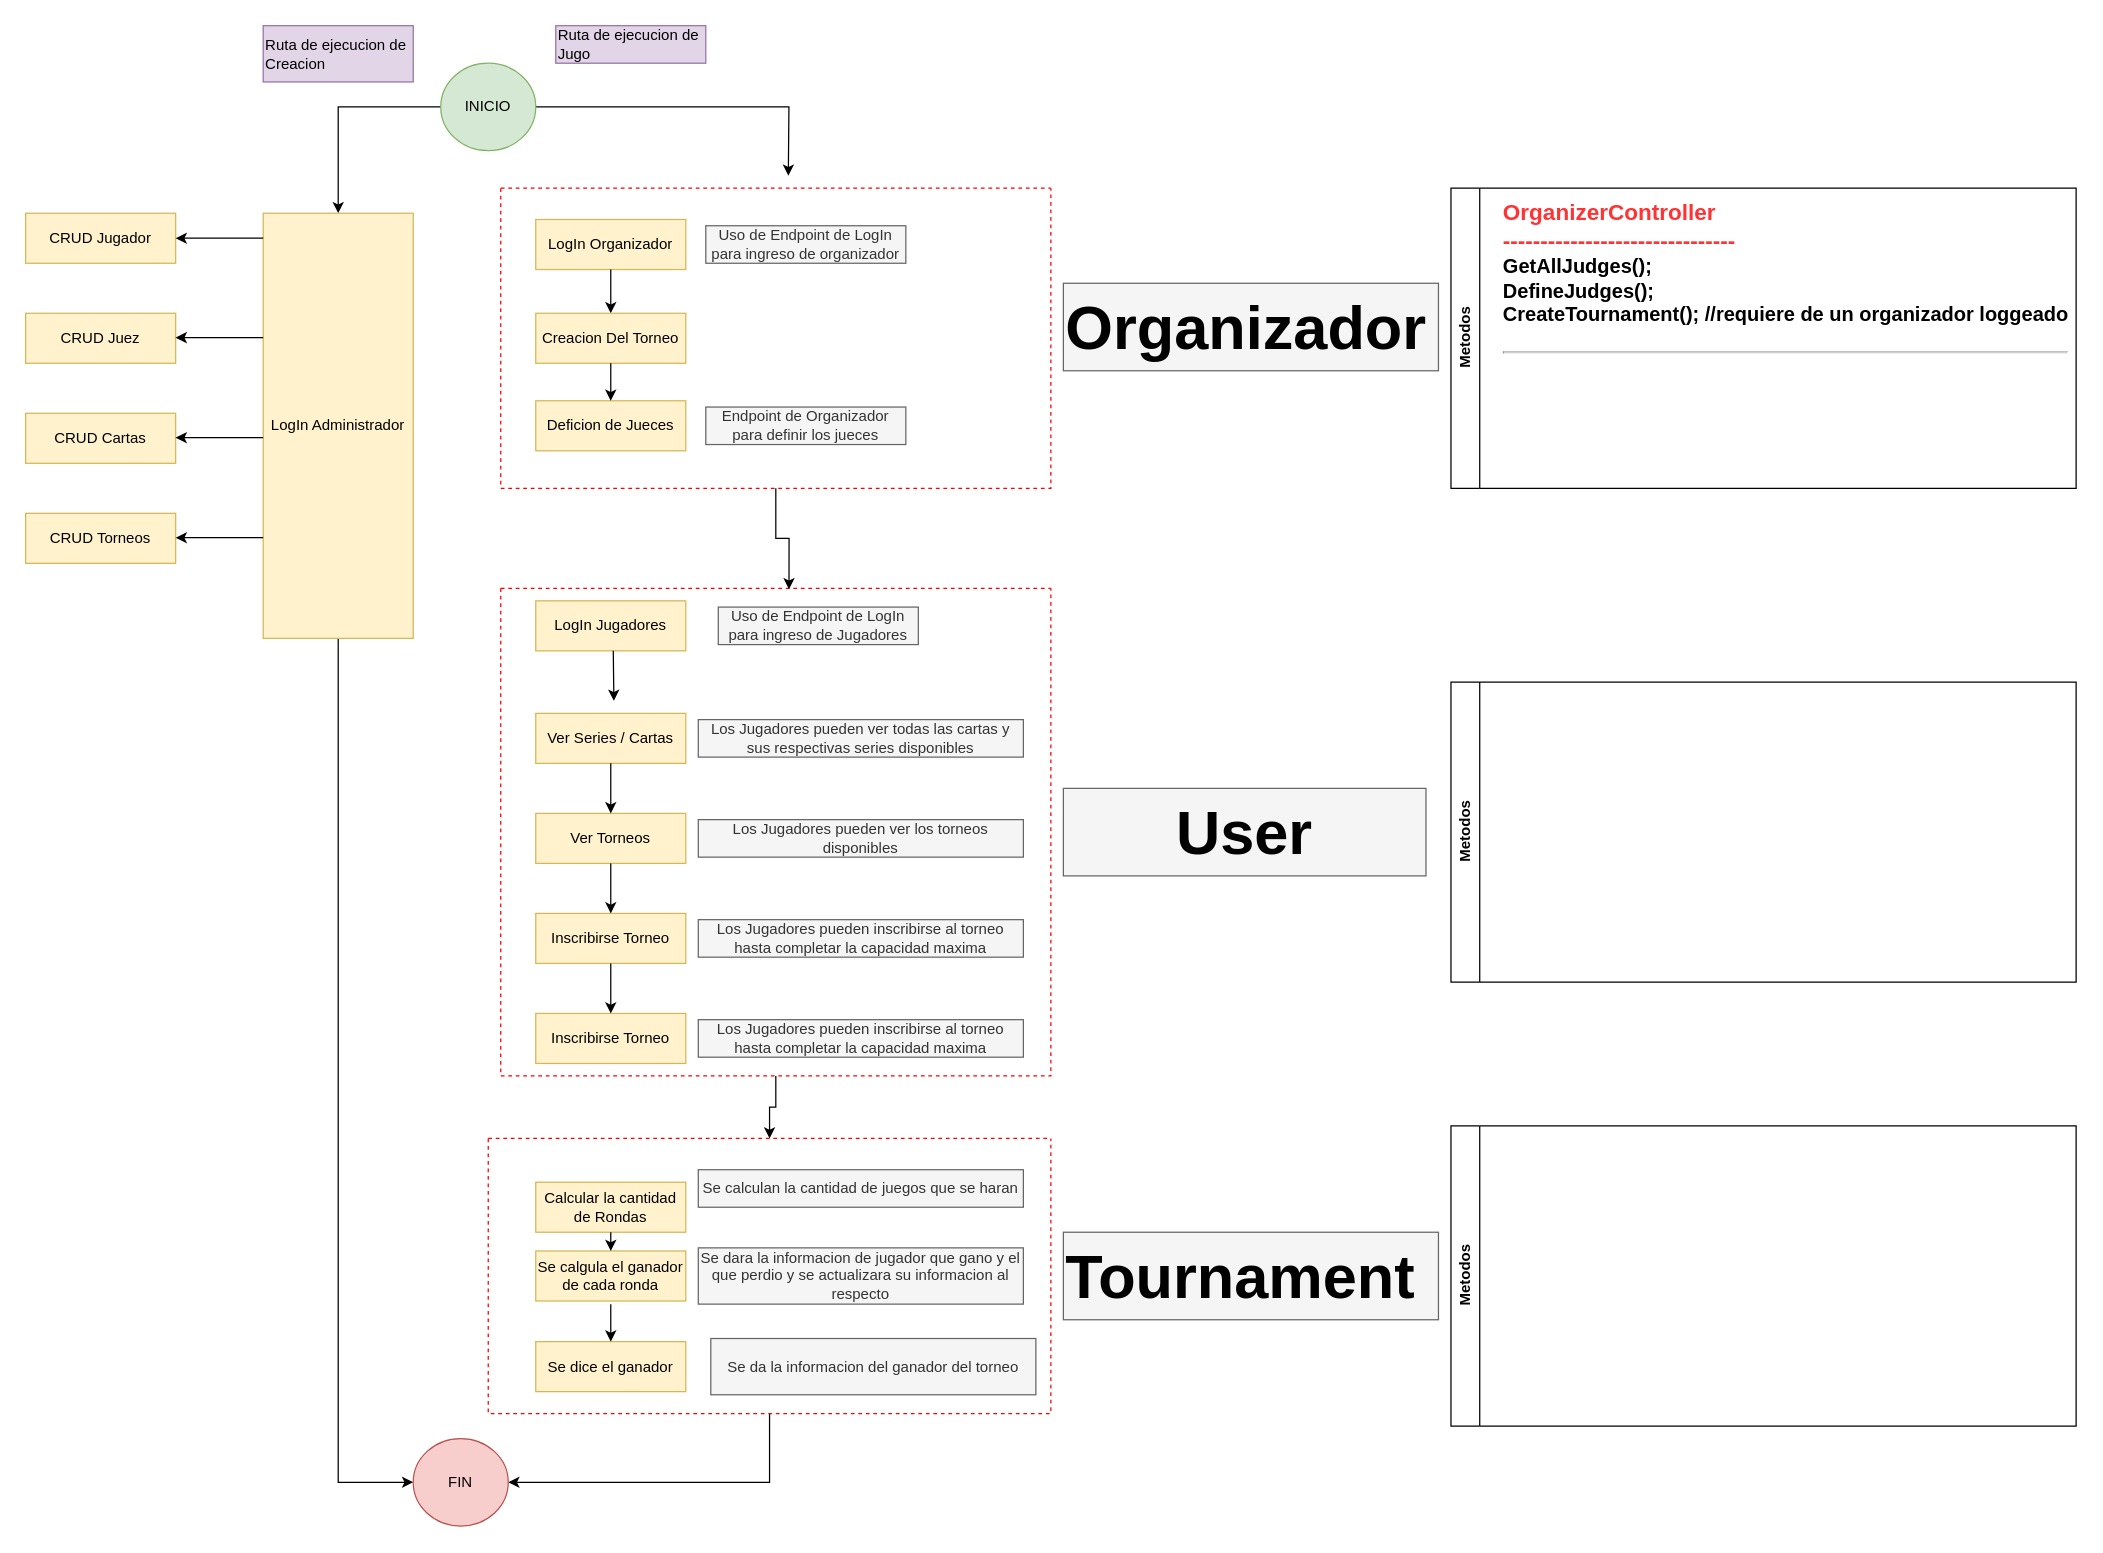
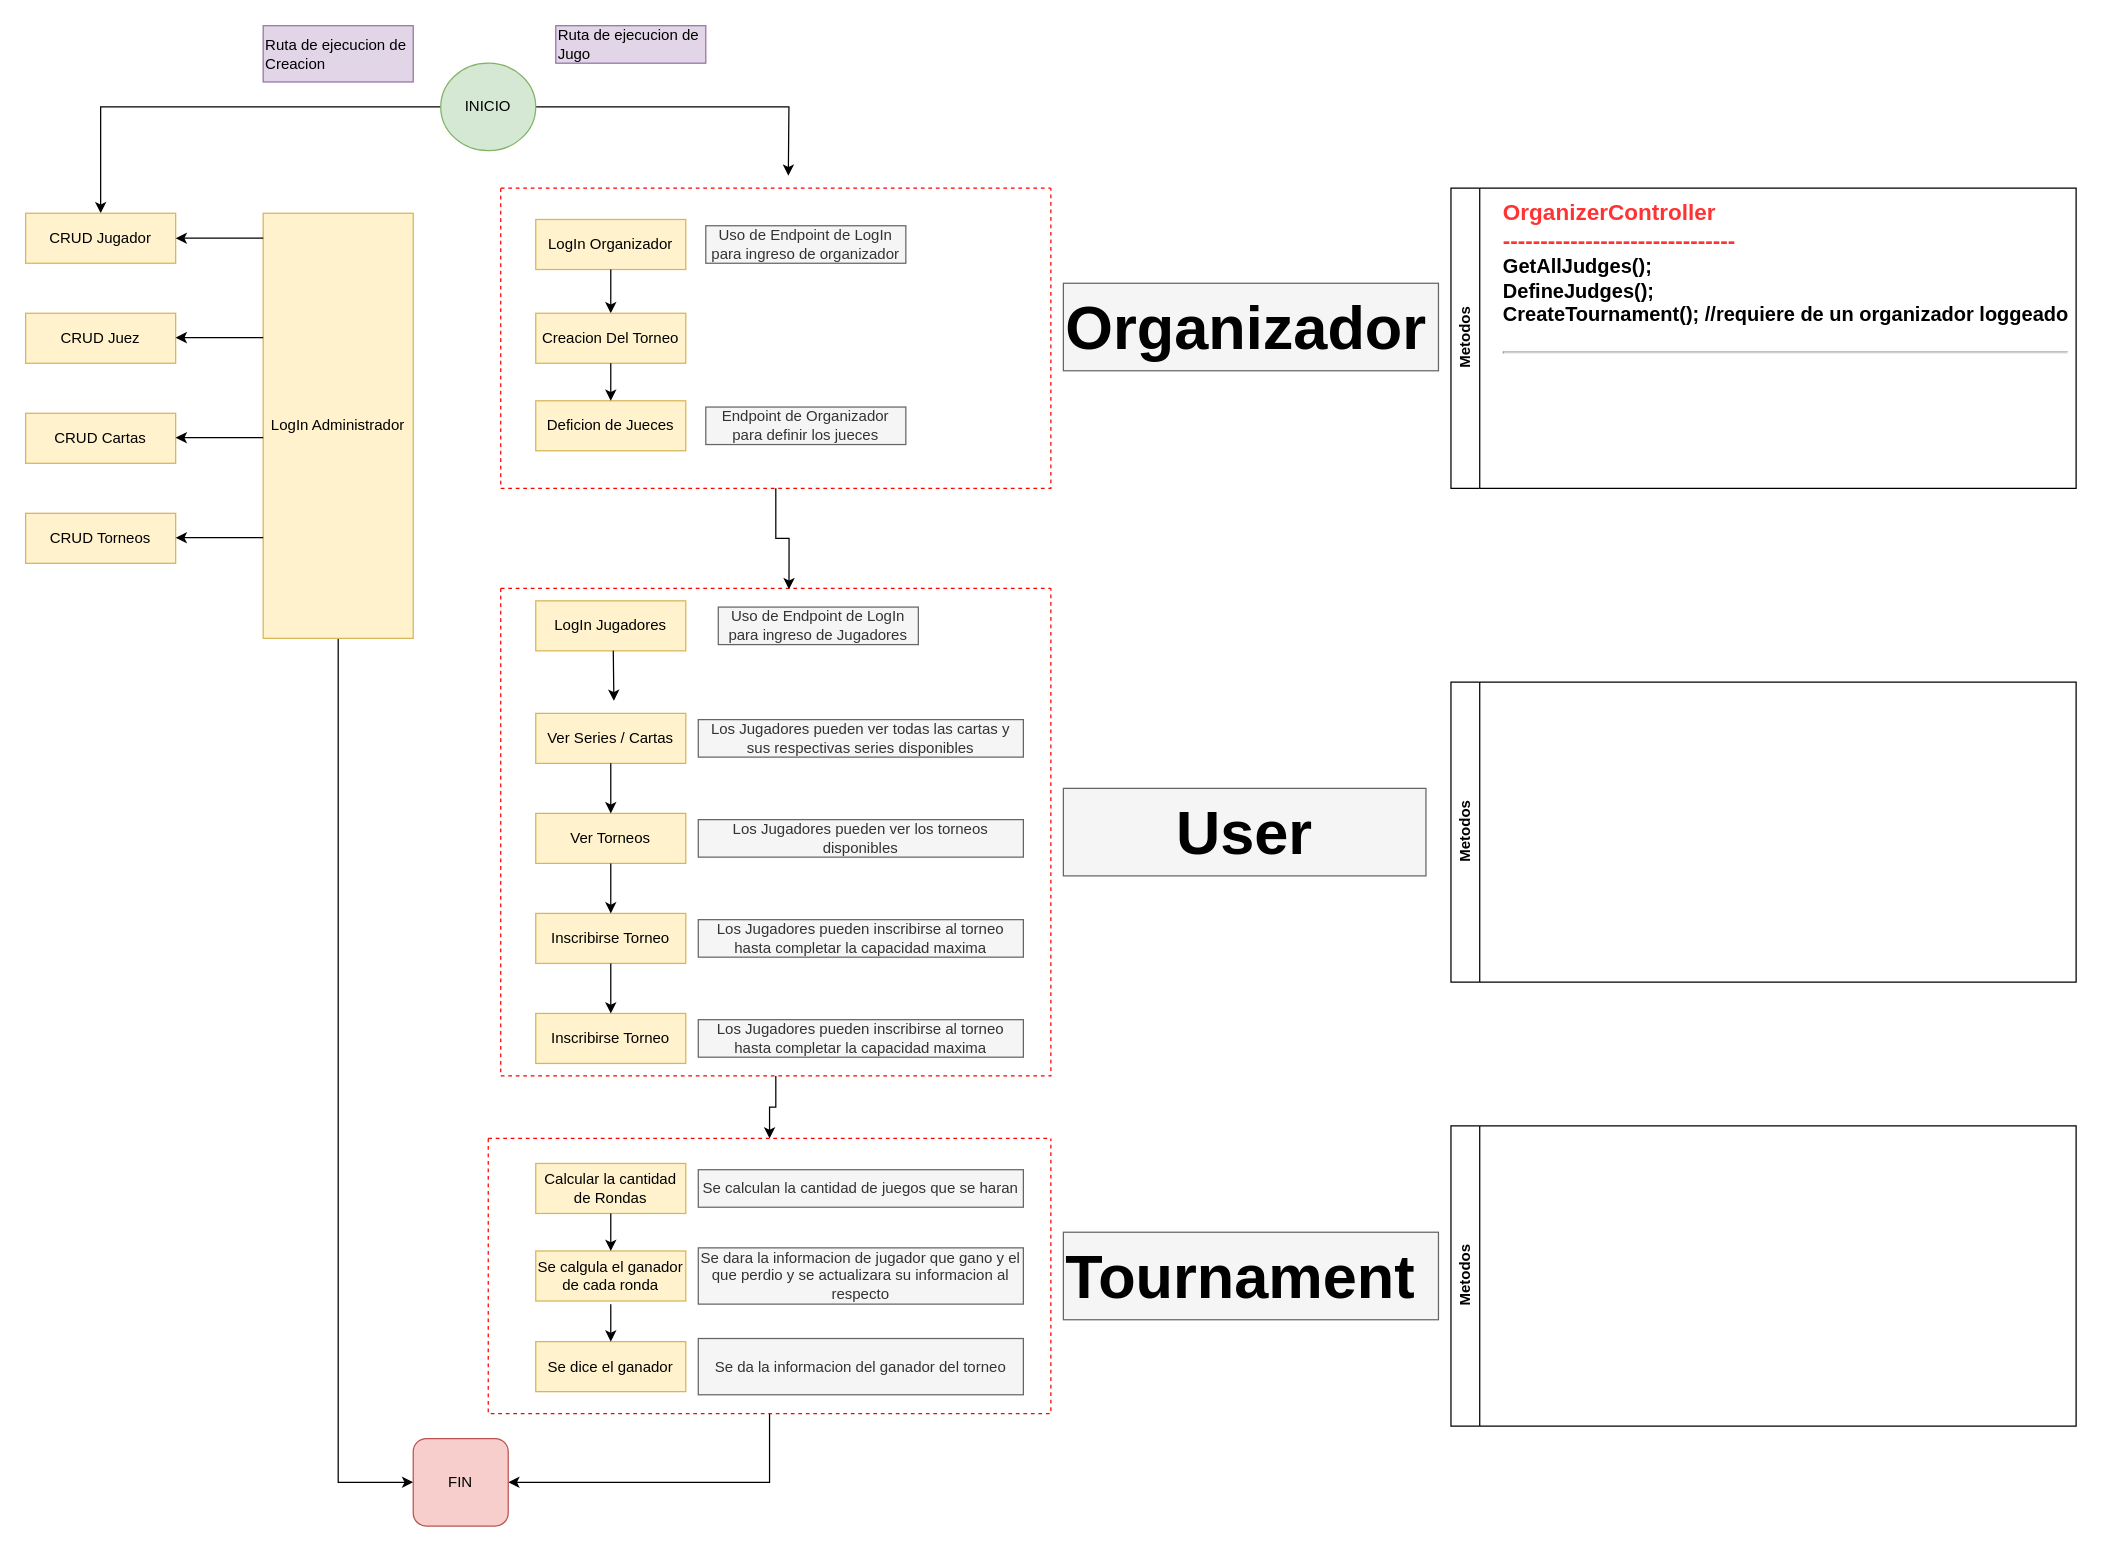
edge "INICIO" -> "LogIn Administrador": now "INICIO" -> "CRUD Jugador"
node "Calcular la cantidad de Rondas": moved (611, 1207) -> (611, 1188)
node "Se da la informacion del ganador del torneo": moved (873, 1366) -> (861, 1366)
node "FIN": shape ellipse -> rounded rectangle
